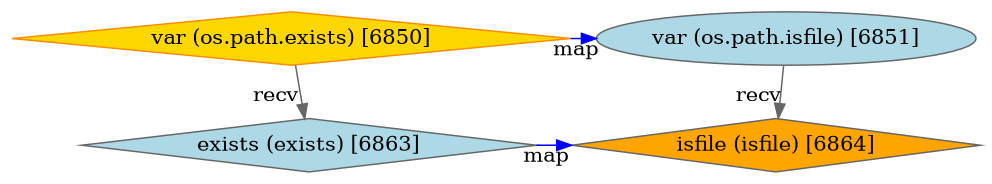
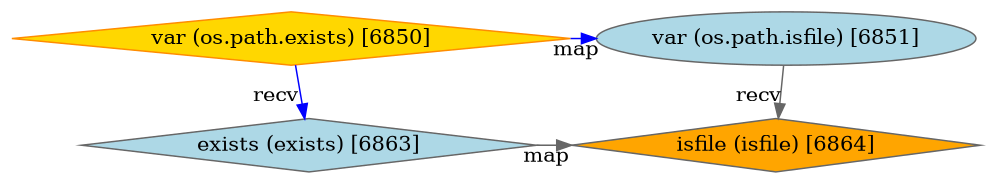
edge "var (os.path.exists) [6850]" -> "exists (exists) [6863]": color gray40 -> blue
edge "exists (exists) [6863]" -> "isfile (isfile) [6864]": color blue -> gray40
